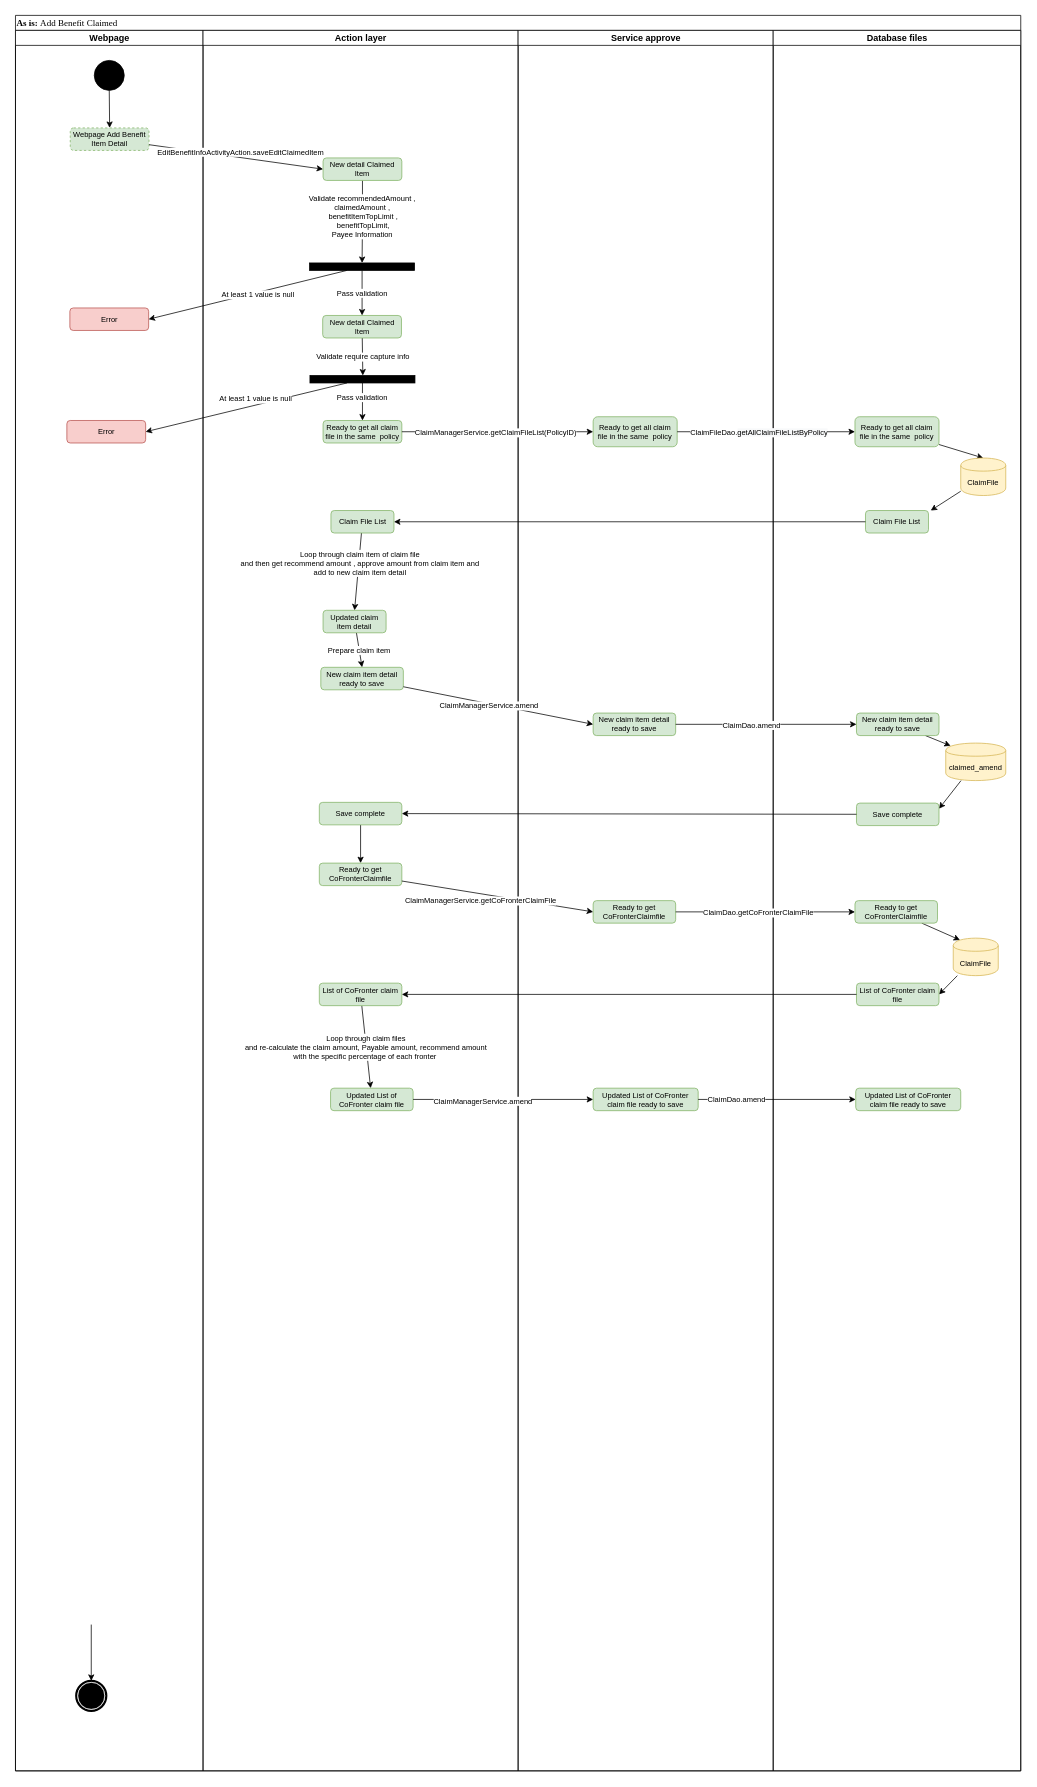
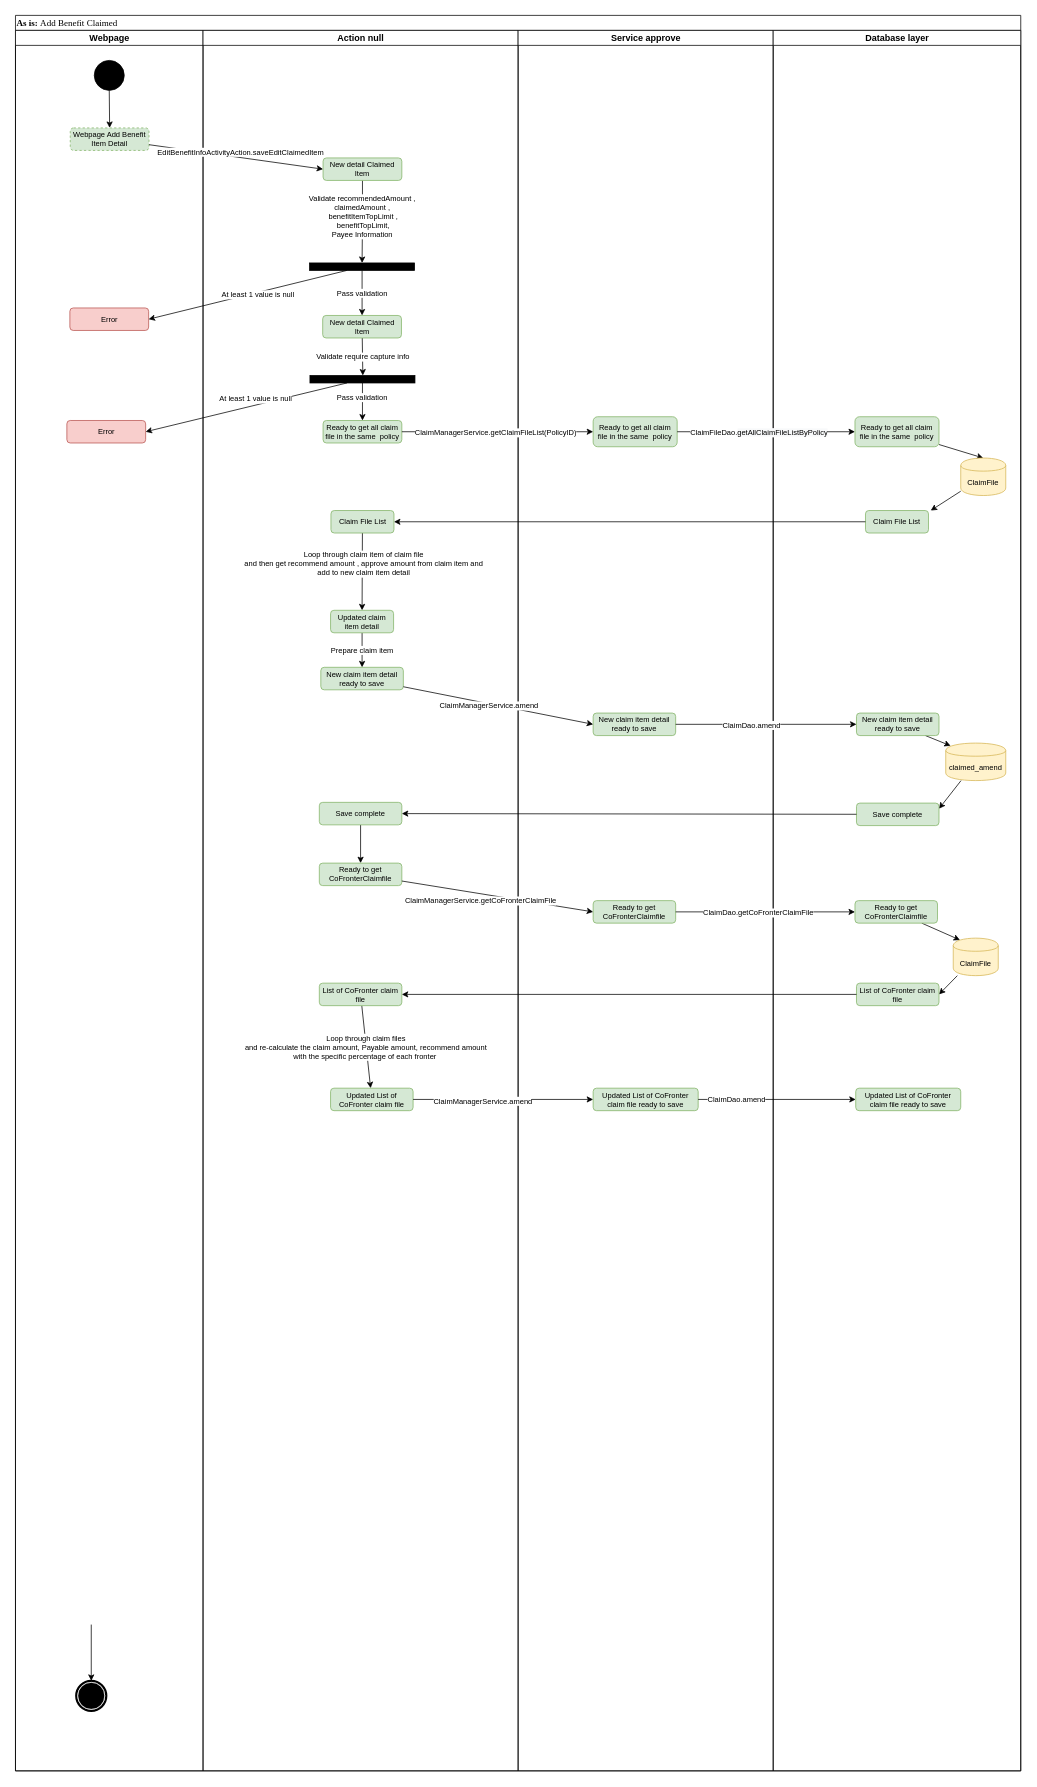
node "Action layer": label "Action layer" -> "Action null"
node "Database files": label "Database files" -> "Database layer"
node "Updated claim item detail": moved (354, 621) -> (362, 621)
